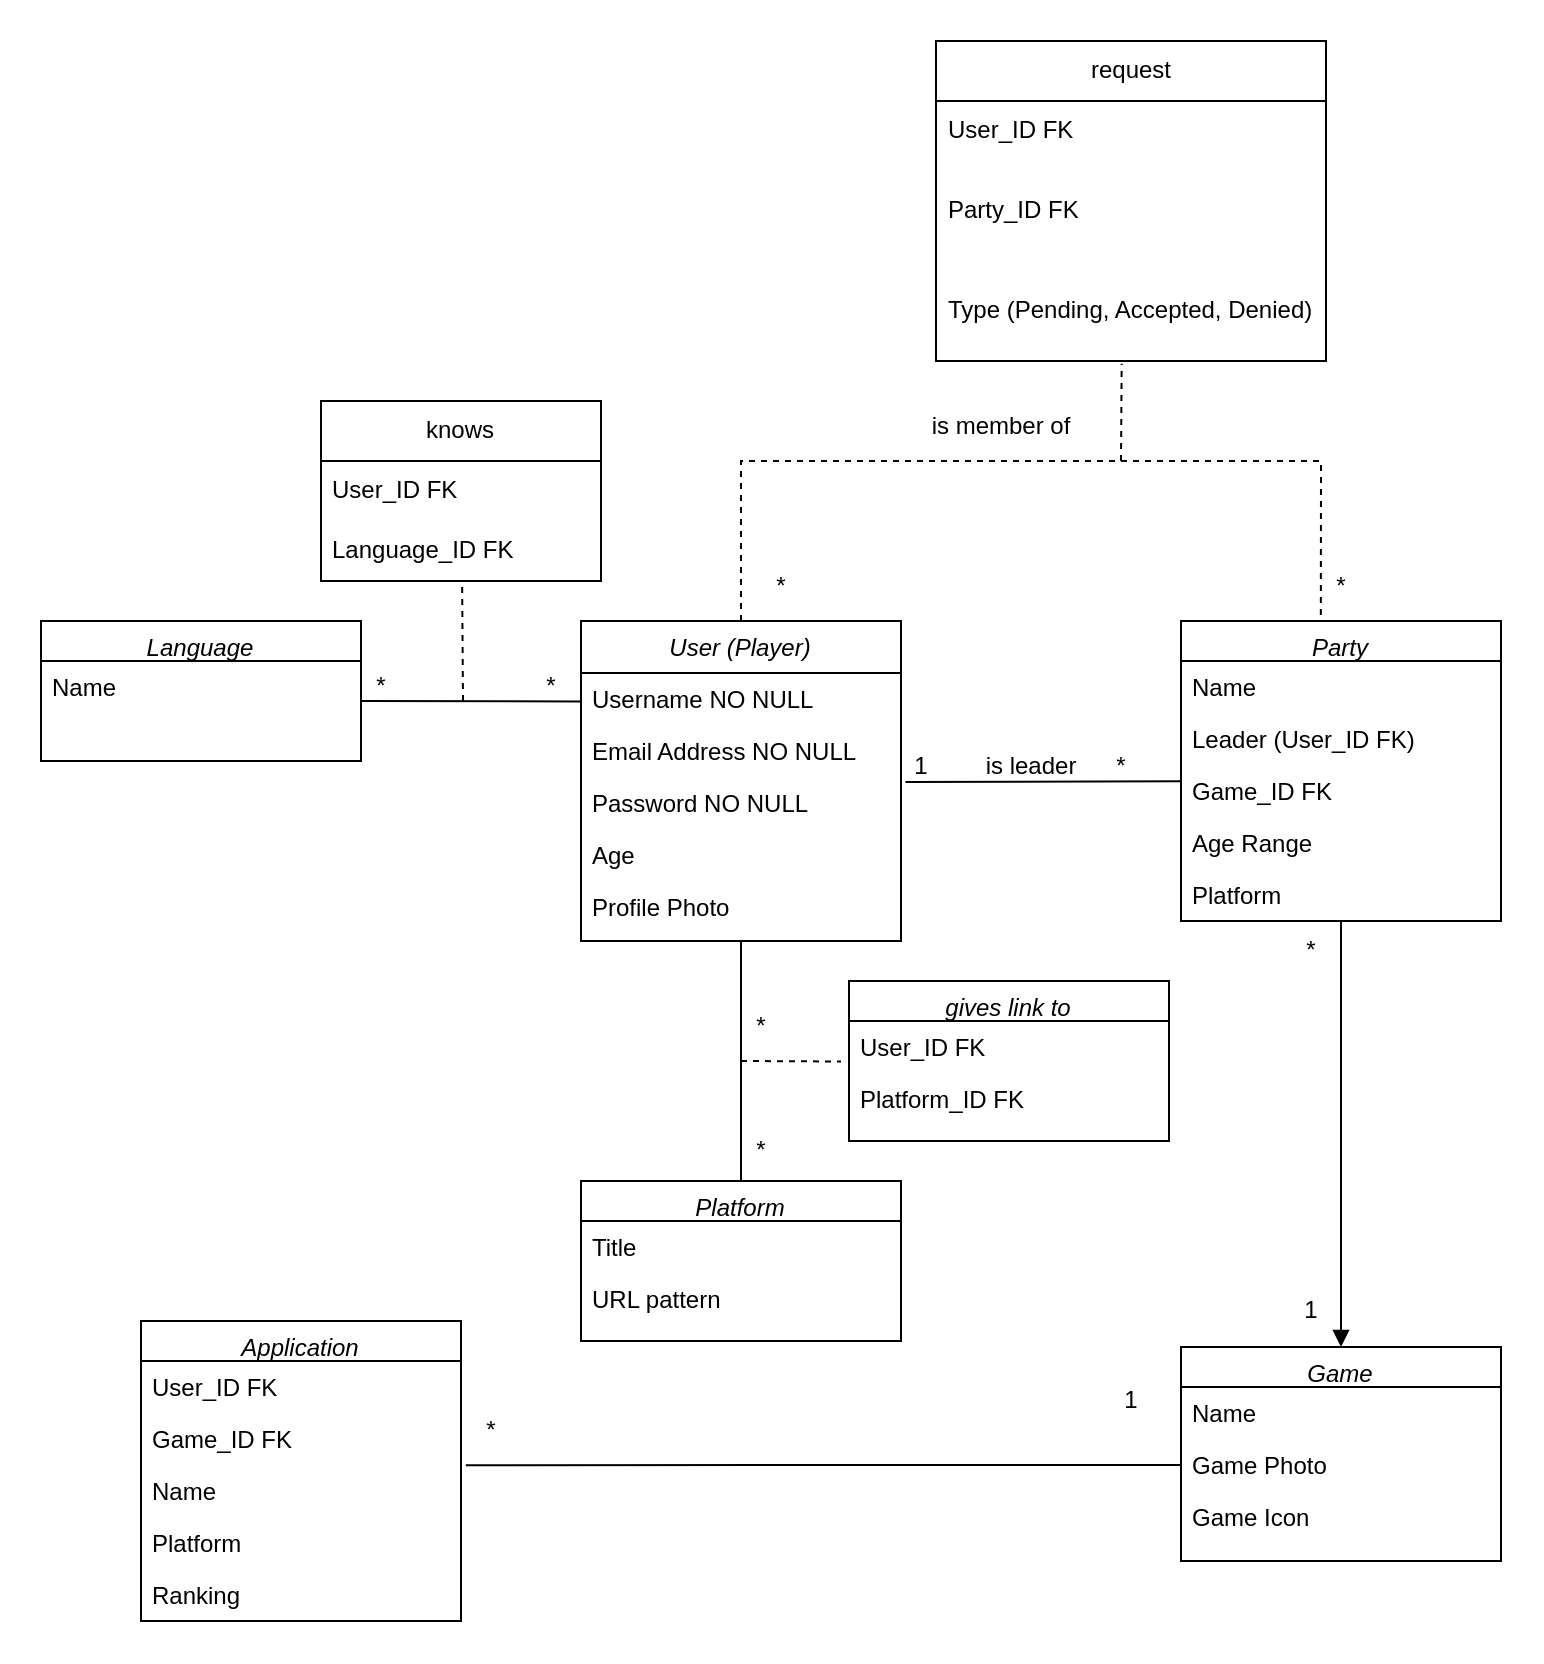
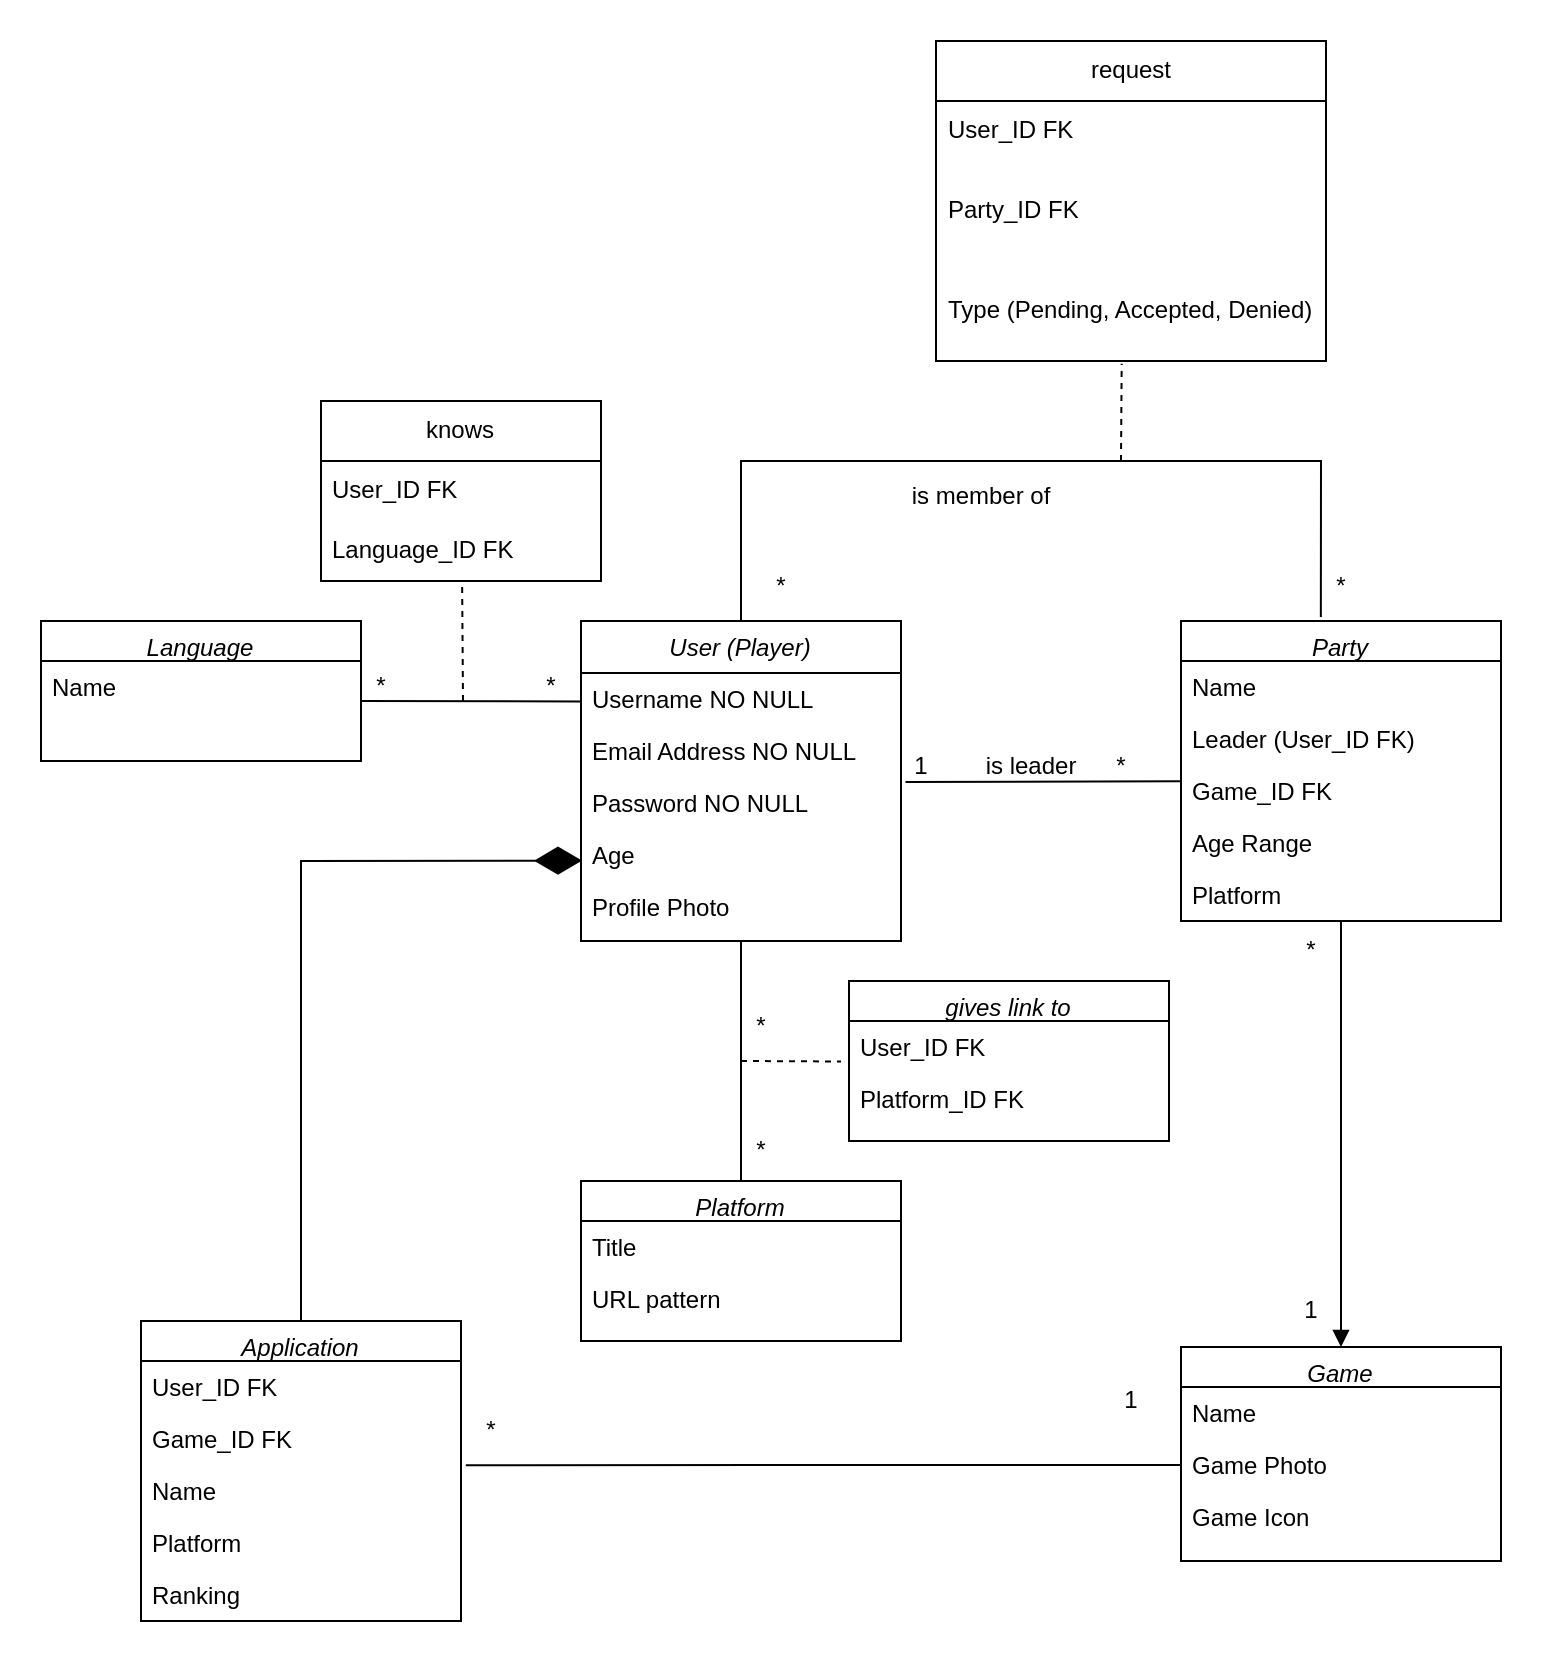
node "is member of": moved (1001, 427) -> (981, 497)
edge "Party" -- "User (Player)": style dashed -> solid
edge "Application" -> "Age": added
